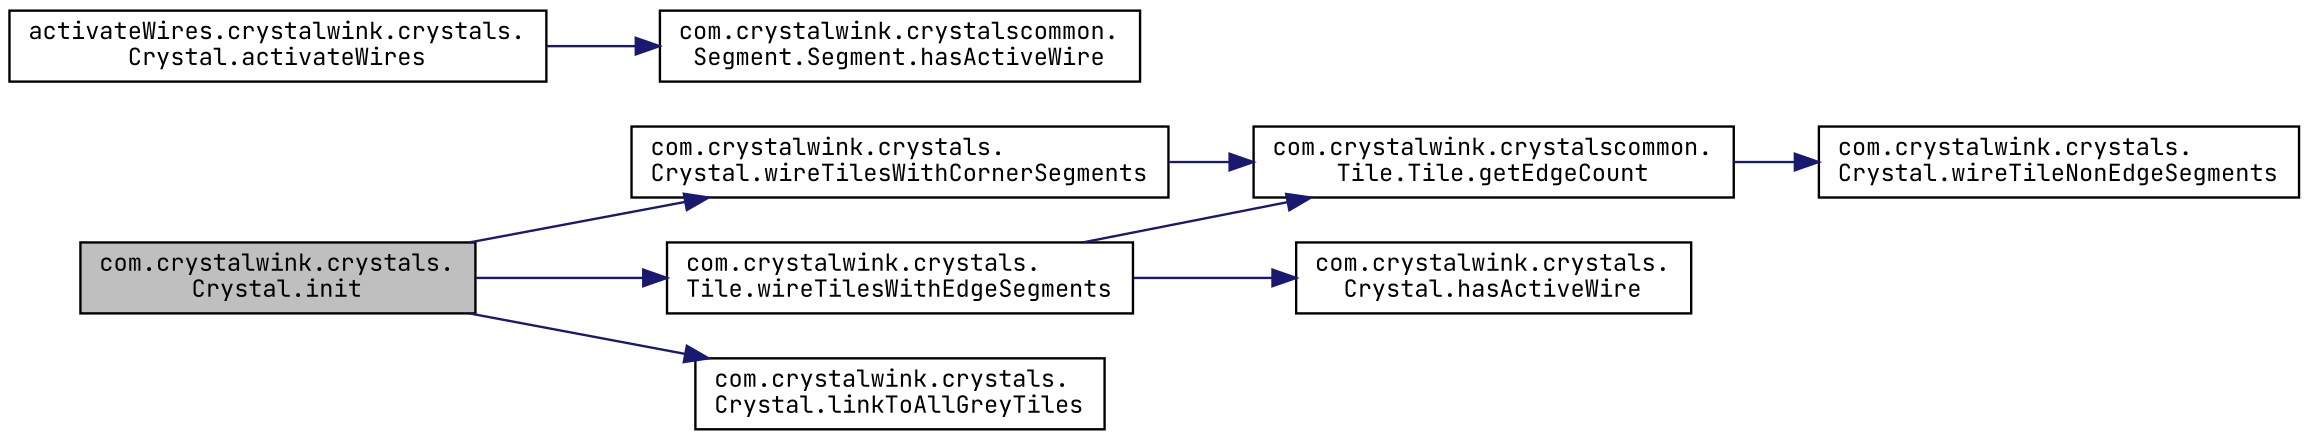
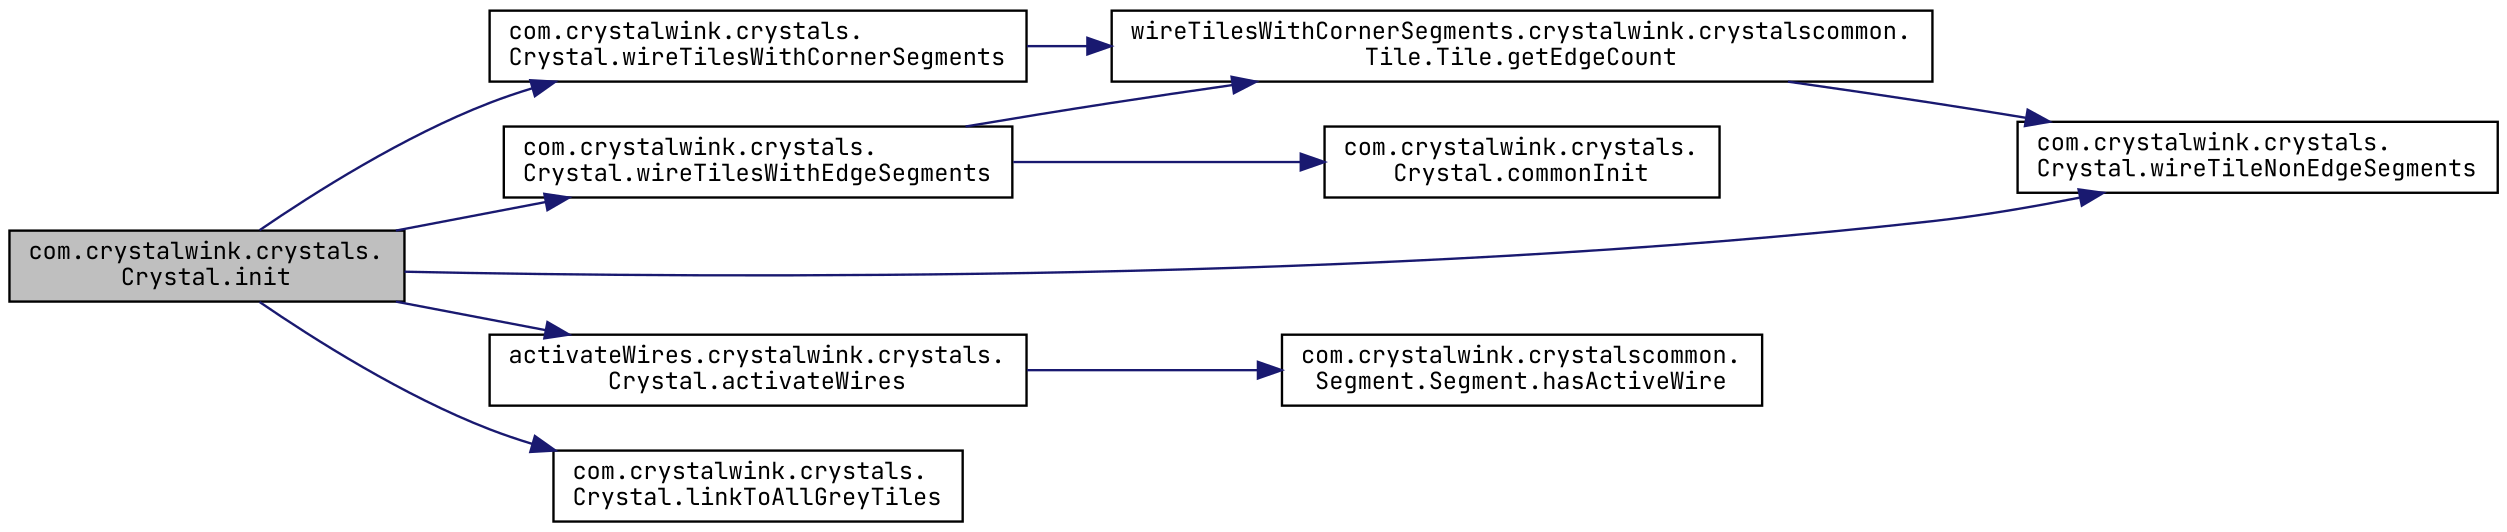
node "com.crystalwink.crystalscommon. Tile.Tile.getEdgeCount": label "com.crystalwink.crystalscommon. Tile.Tile.getEdgeCount" -> "wireTilesWithCornerSegments.crystalwink.crystalscommon. Tile.Tile.getEdgeCount"
edge "com.crystalwink.crystals. Crystal.init" -> "com.crystalwink.crystals. Crystal.wireTileNonEdgeSegments": added
node "com.crystalwink.crystals. Tile.wireTilesWithEdgeSegments": label "com.crystalwink.crystals. Tile.wireTilesWithEdgeSegments" -> "com.crystalwink.crystals. Crystal.wireTilesWithEdgeSegments"
node "com.crystalwink.crystals. Crystal.hasActiveWire": label "com.crystalwink.crystals. Crystal.hasActiveWire" -> "com.crystalwink.crystals. Crystal.commonInit"
edge "com.crystalwink.crystals. Crystal.init" -> "activateWires.crystalwink.crystals. Crystal.activateWires": added
